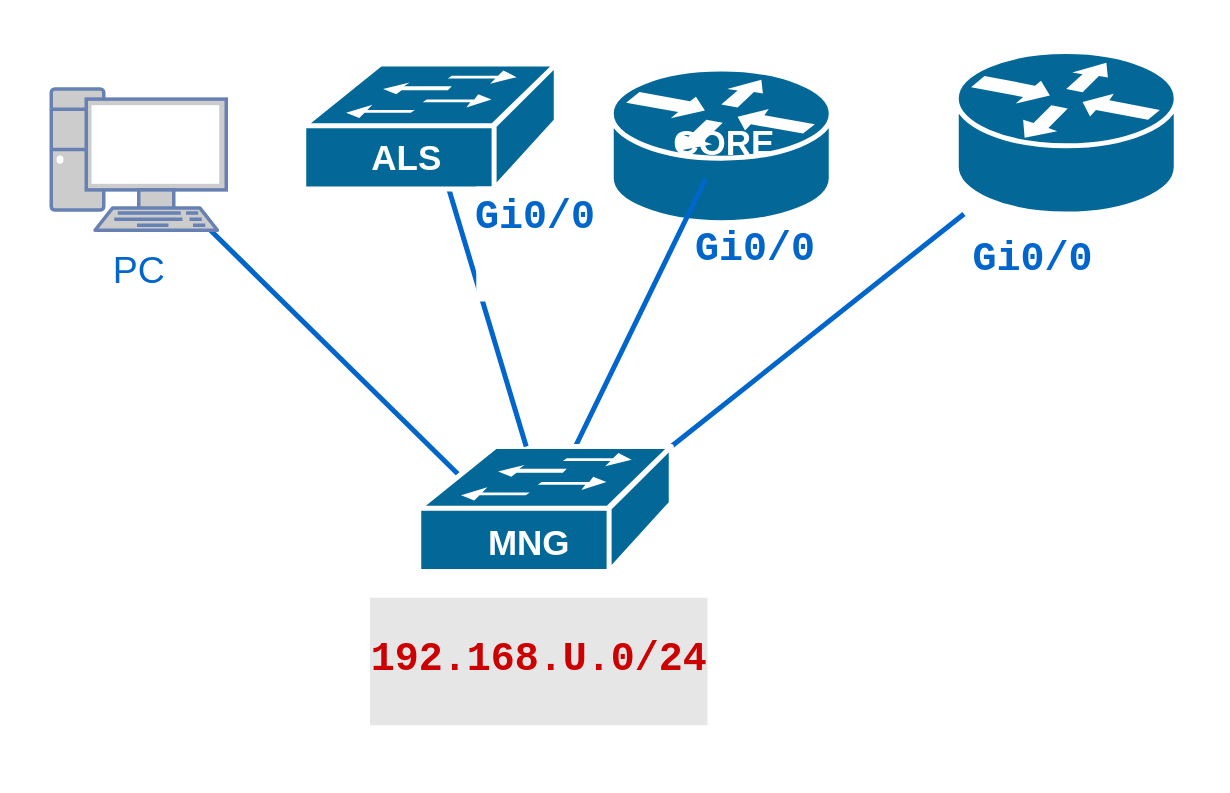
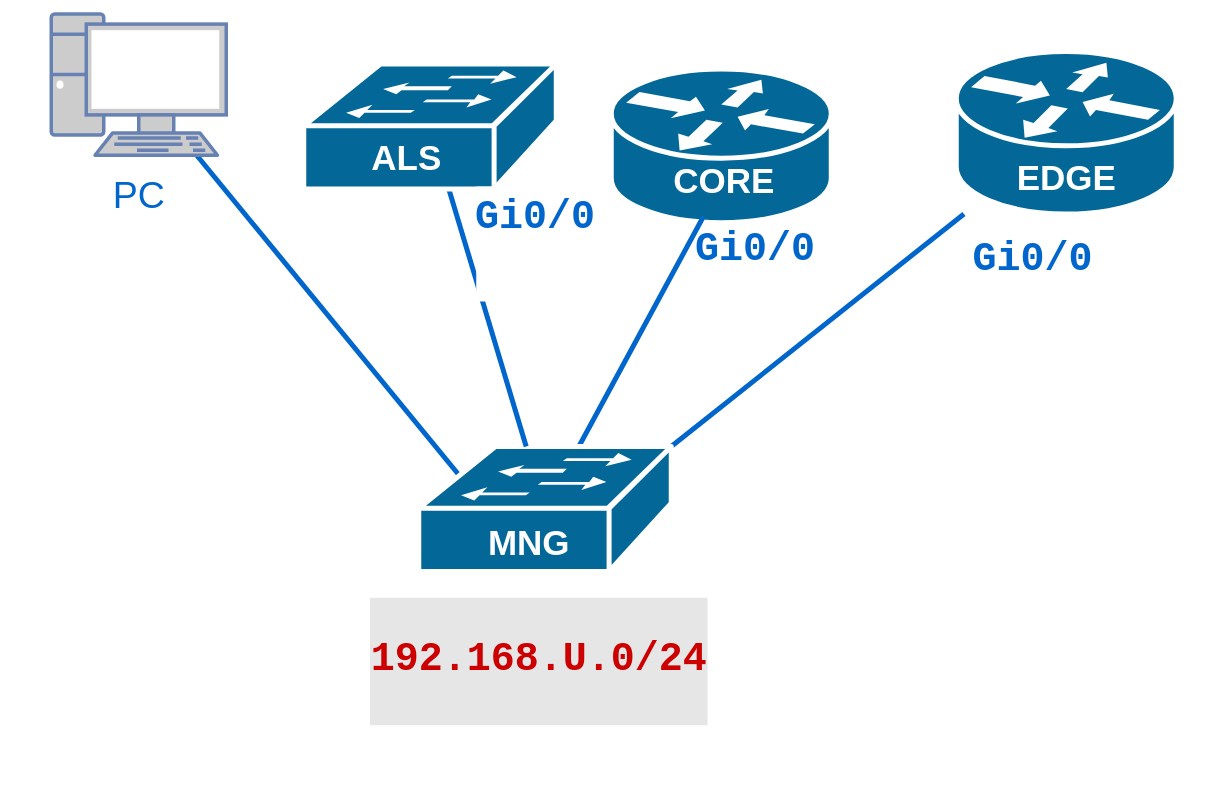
node "CORE": moved (724, 141) -> (724, 179)
node "PC": moved (139, 159) -> (139, 84)
node "EDGE": added
